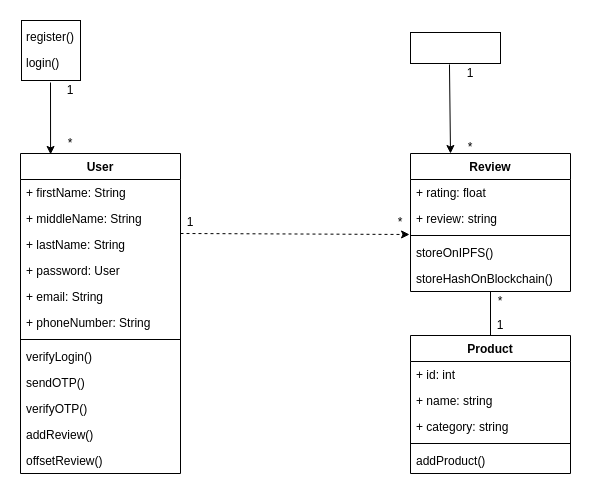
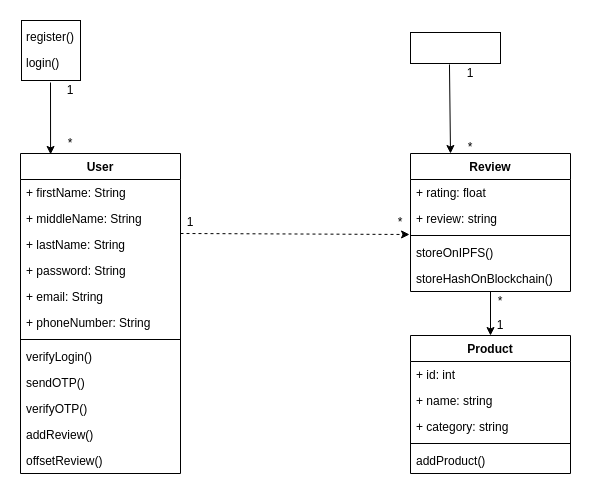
node "+ password: User": label "+ password: User" -> "+ password: String"
edge "Review" -- "Product": arrowhead none -> classic
